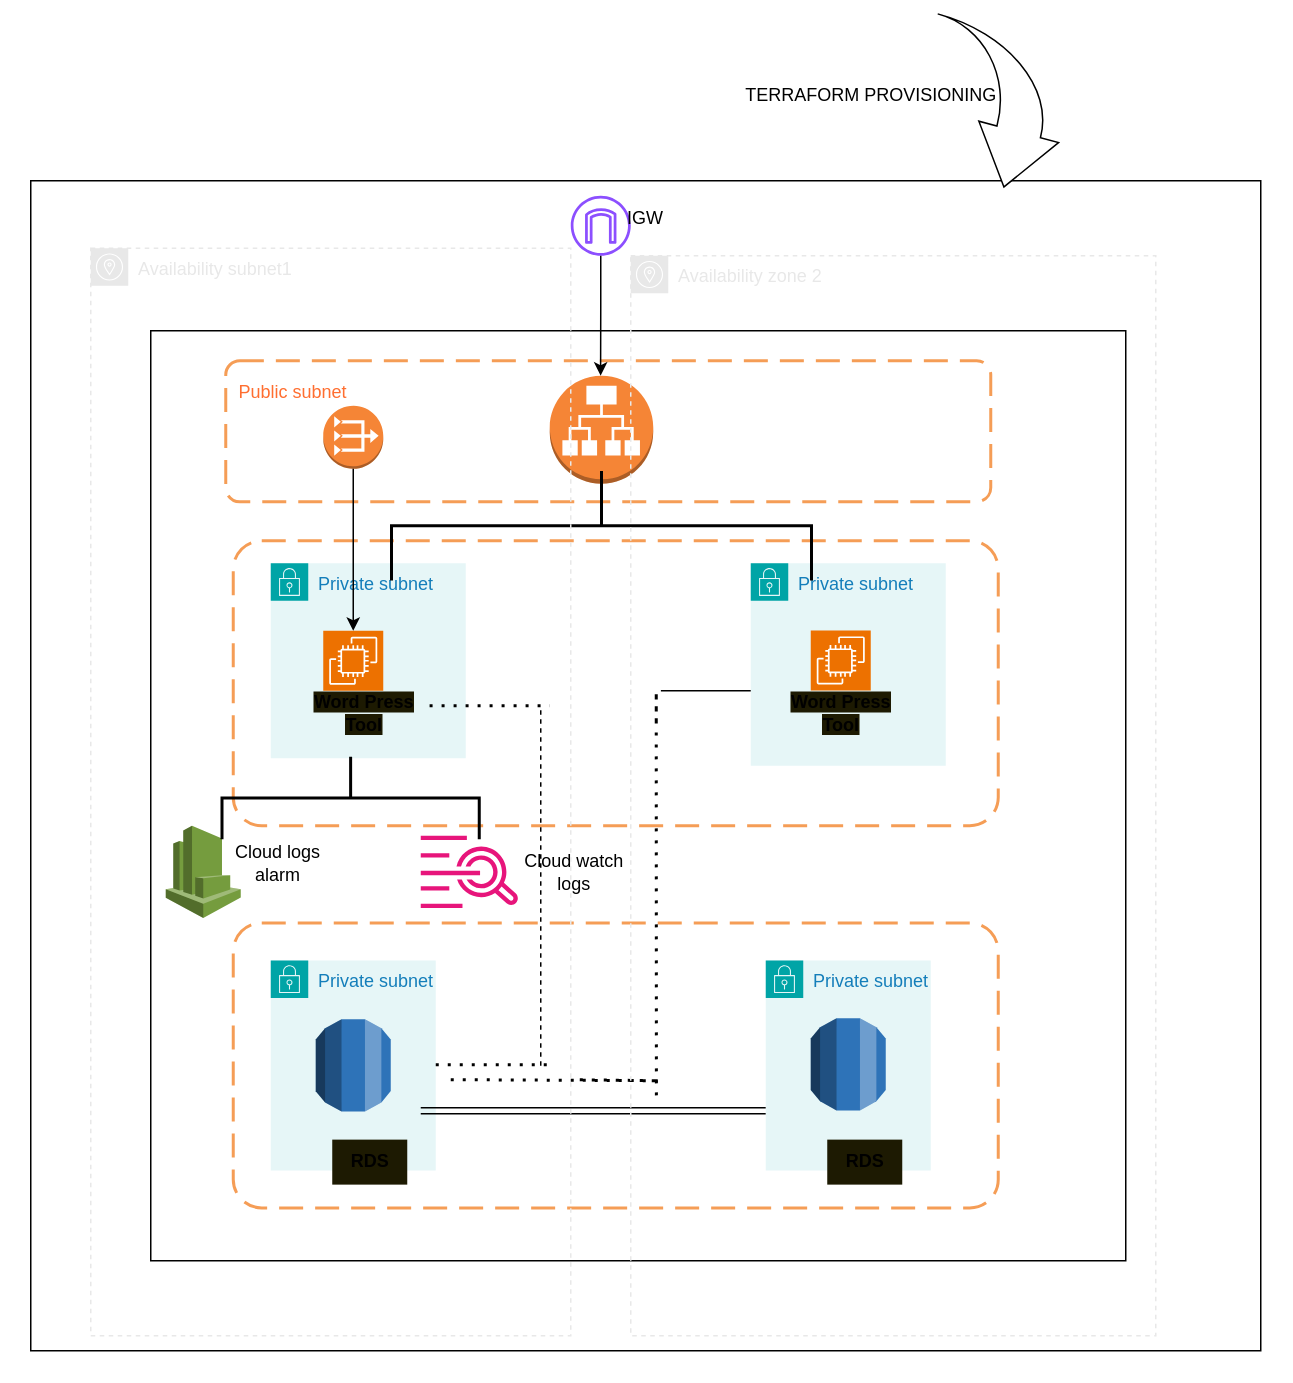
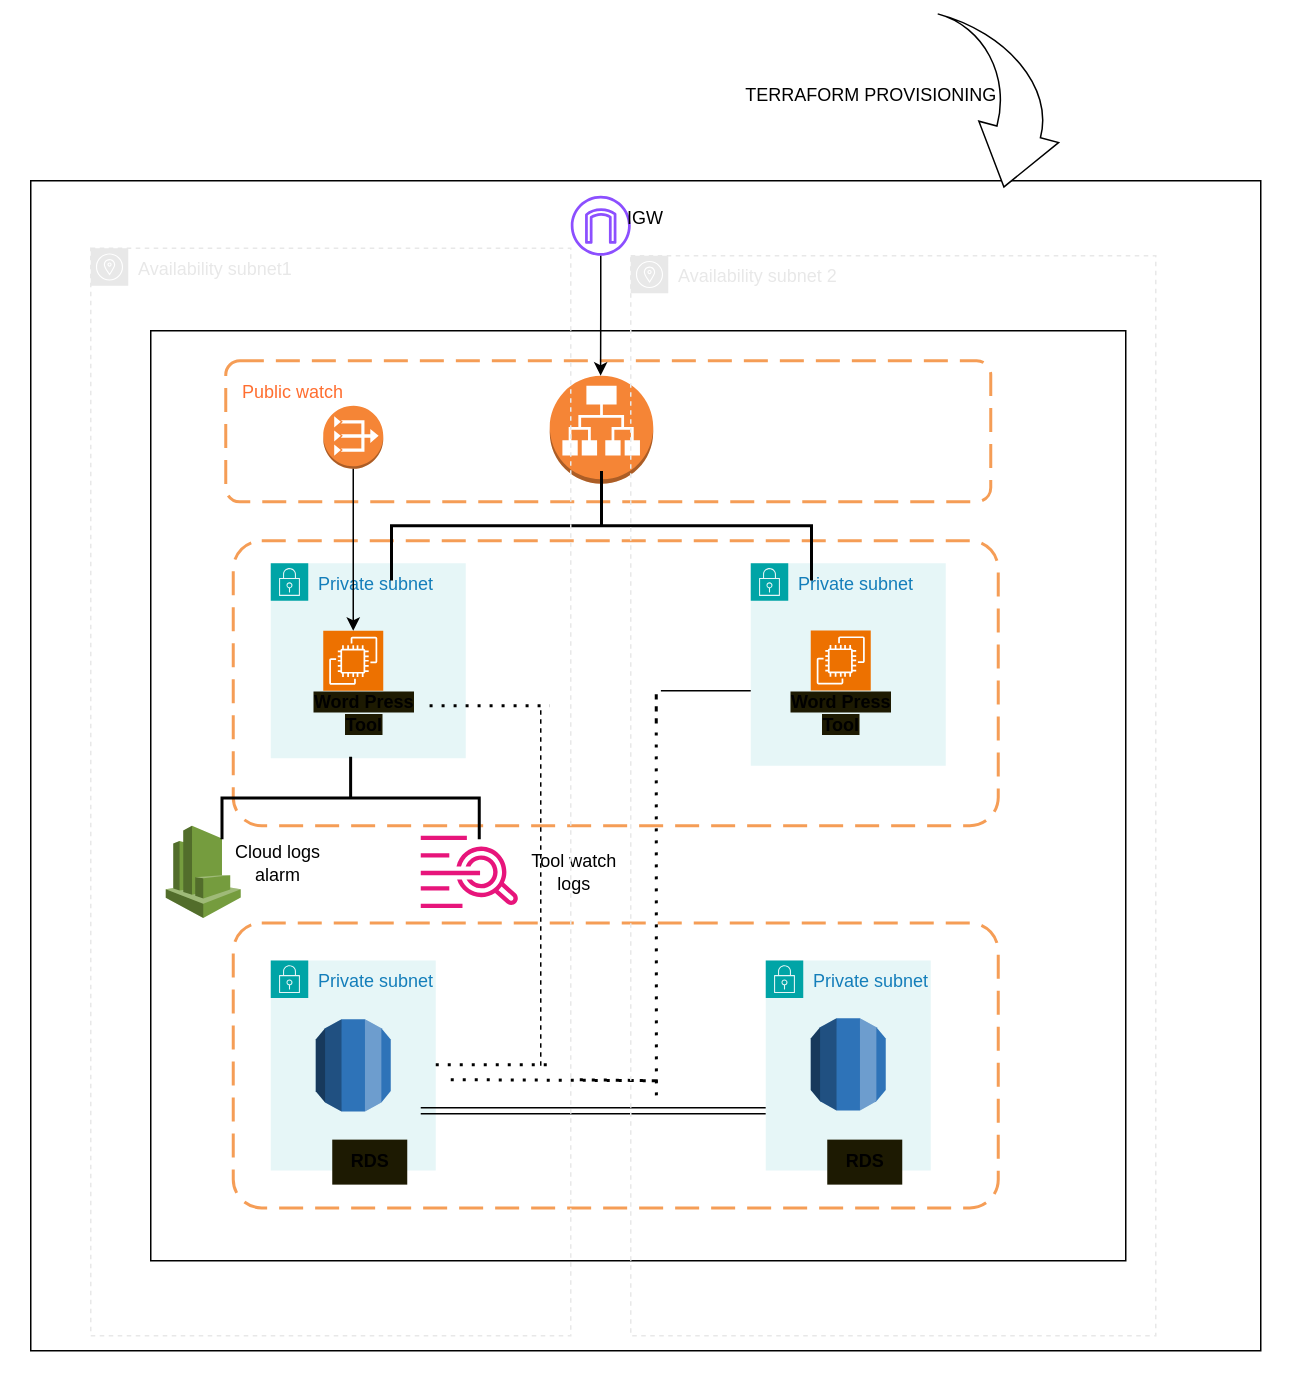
node "Availability zone 2": label "Availability zone 2" -> "Availability subnet 2"
node "Public subnet": label "Public subnet" -> "Public watch"
node "Cloud watch logs": label "Cloud watch logs" -> "Tool watch logs"
